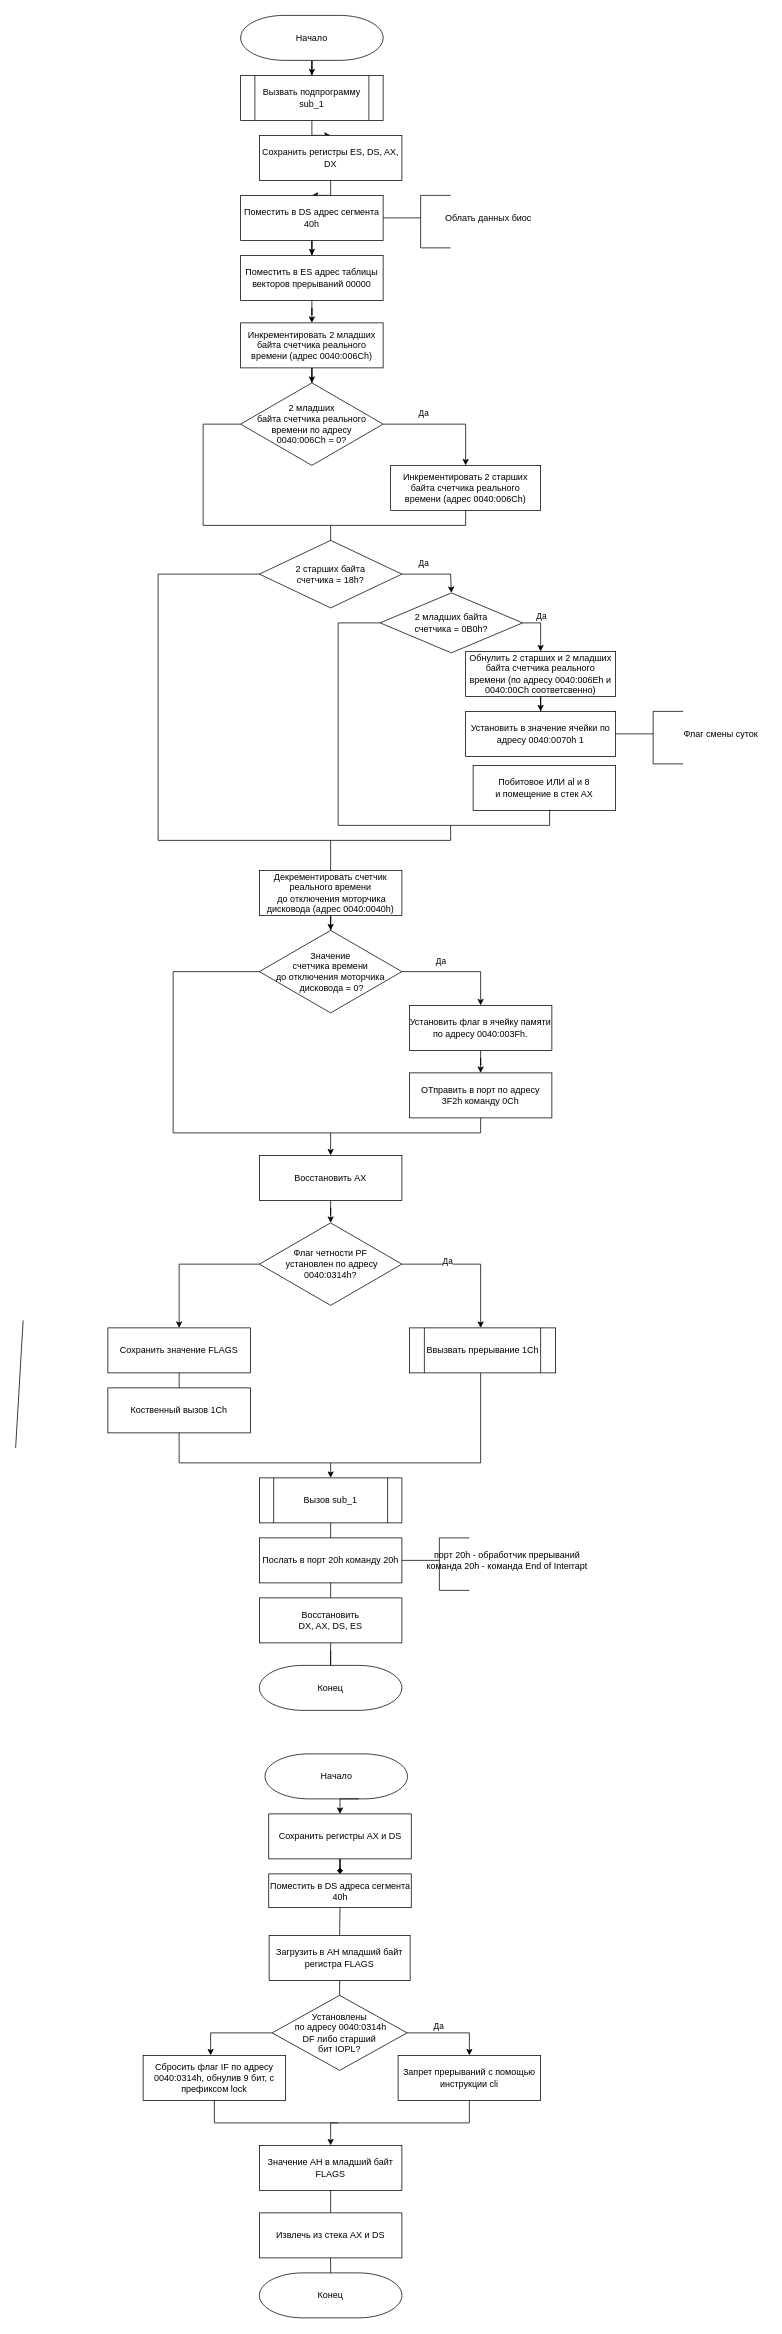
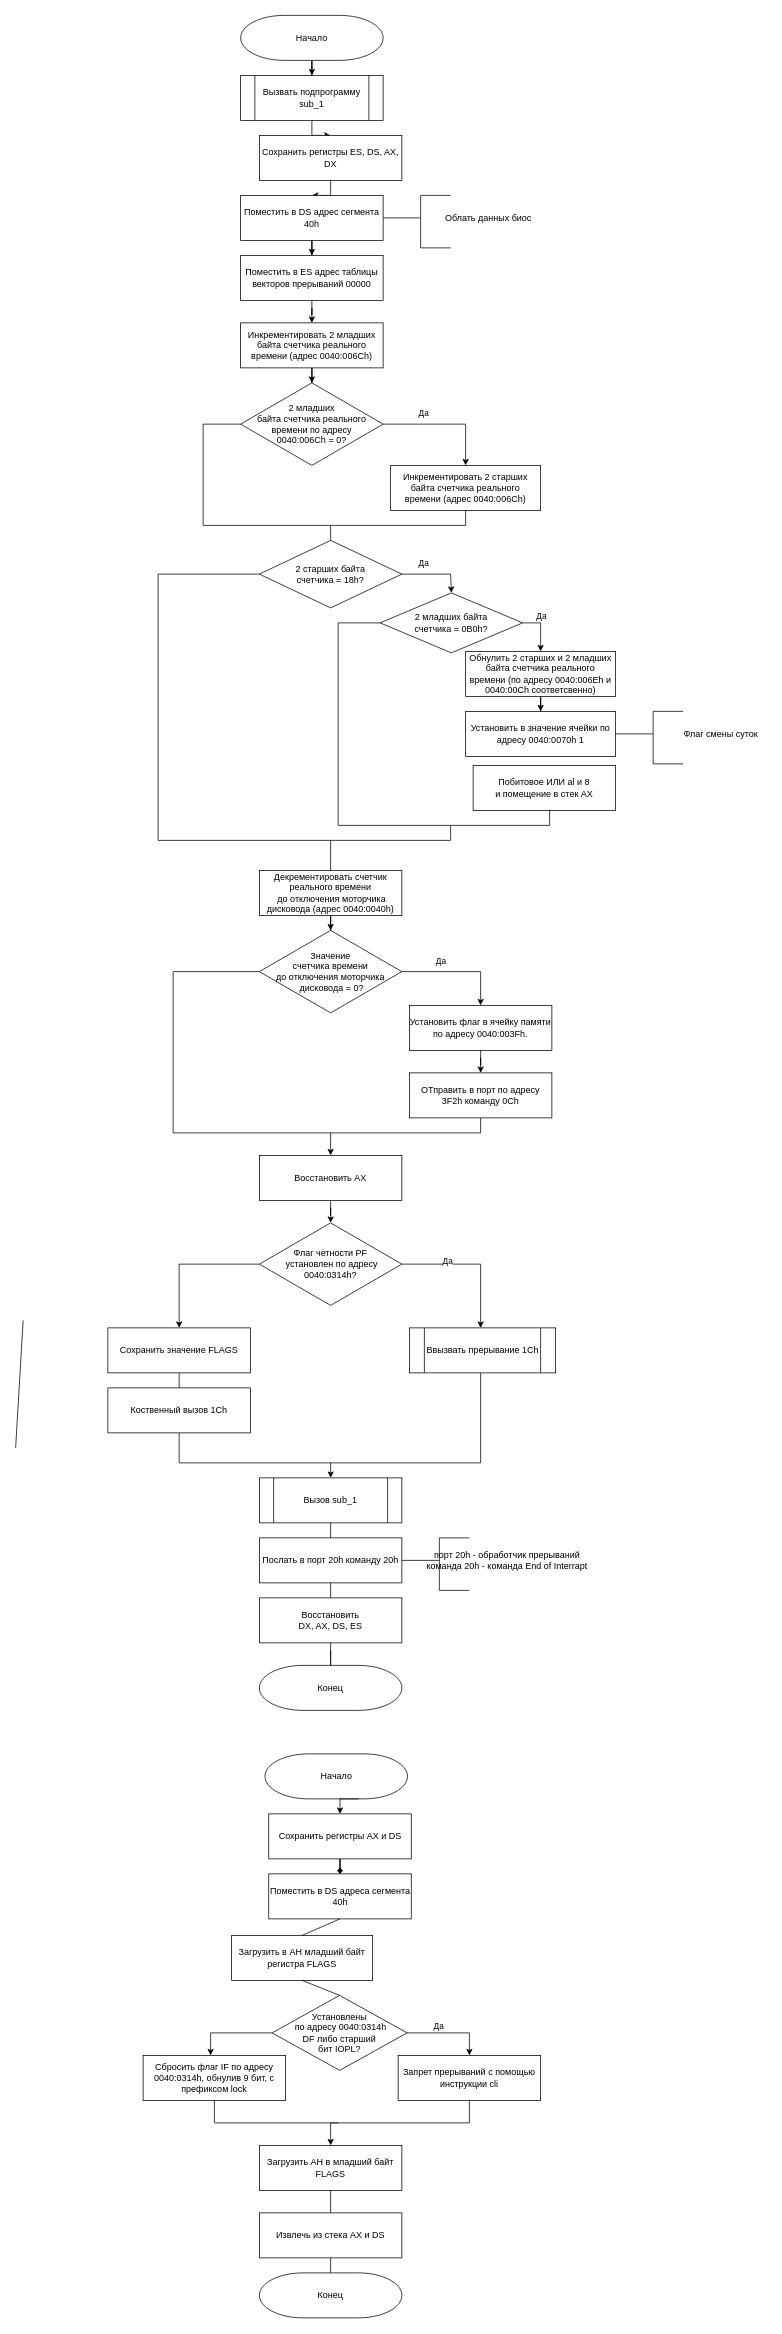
node "Поместить в DS адреса сегмента 40h": size 143x34 -> 143x45
node "Загрузить в AH младший байт регистра FLAGS": moved (339, 1958) -> (302, 1958)
node "Значение AH в младший байт FLAGS": label "Значение AH в младший байт FLAGS" -> "Загрузить AH в младший байт FLAGS"
